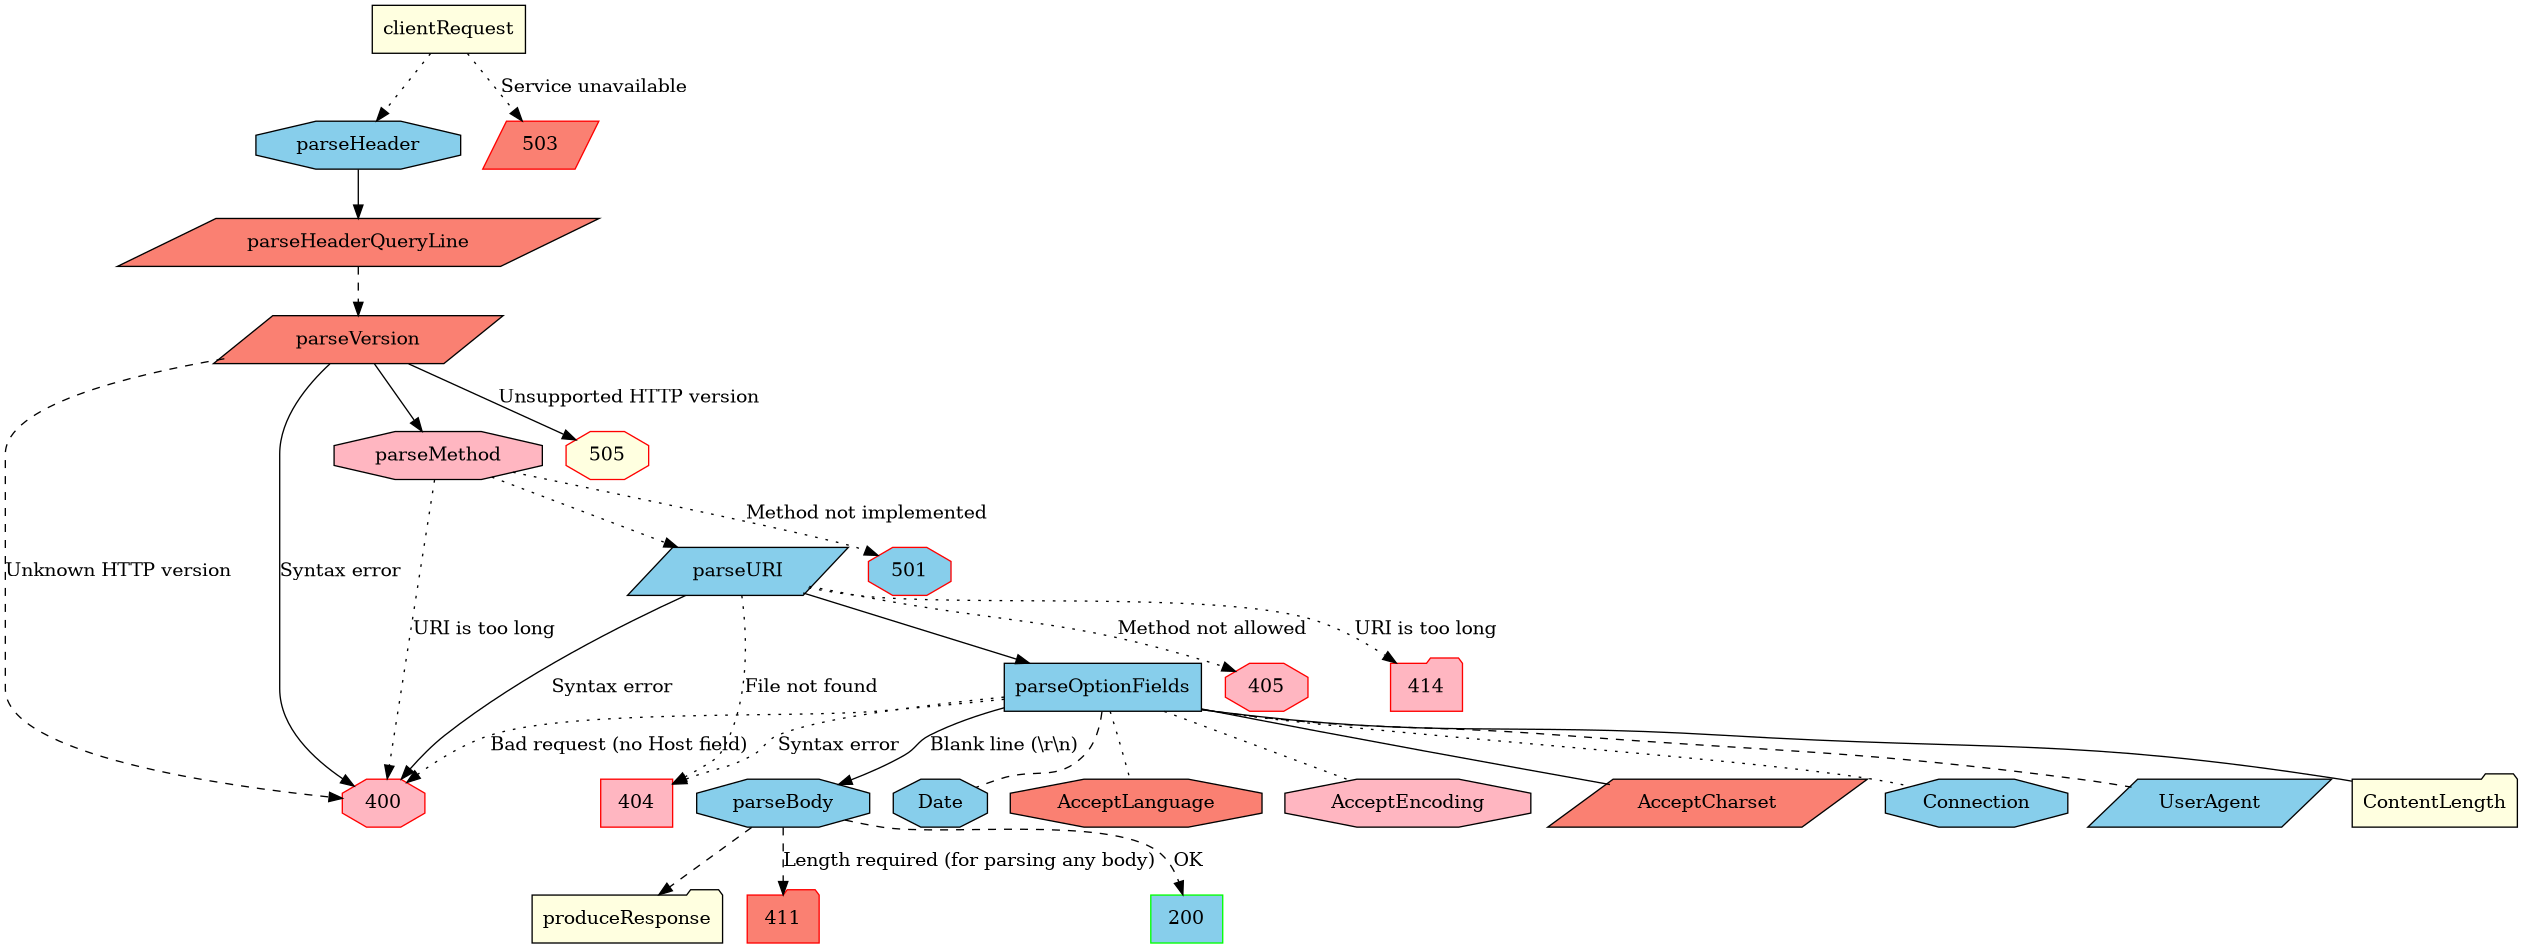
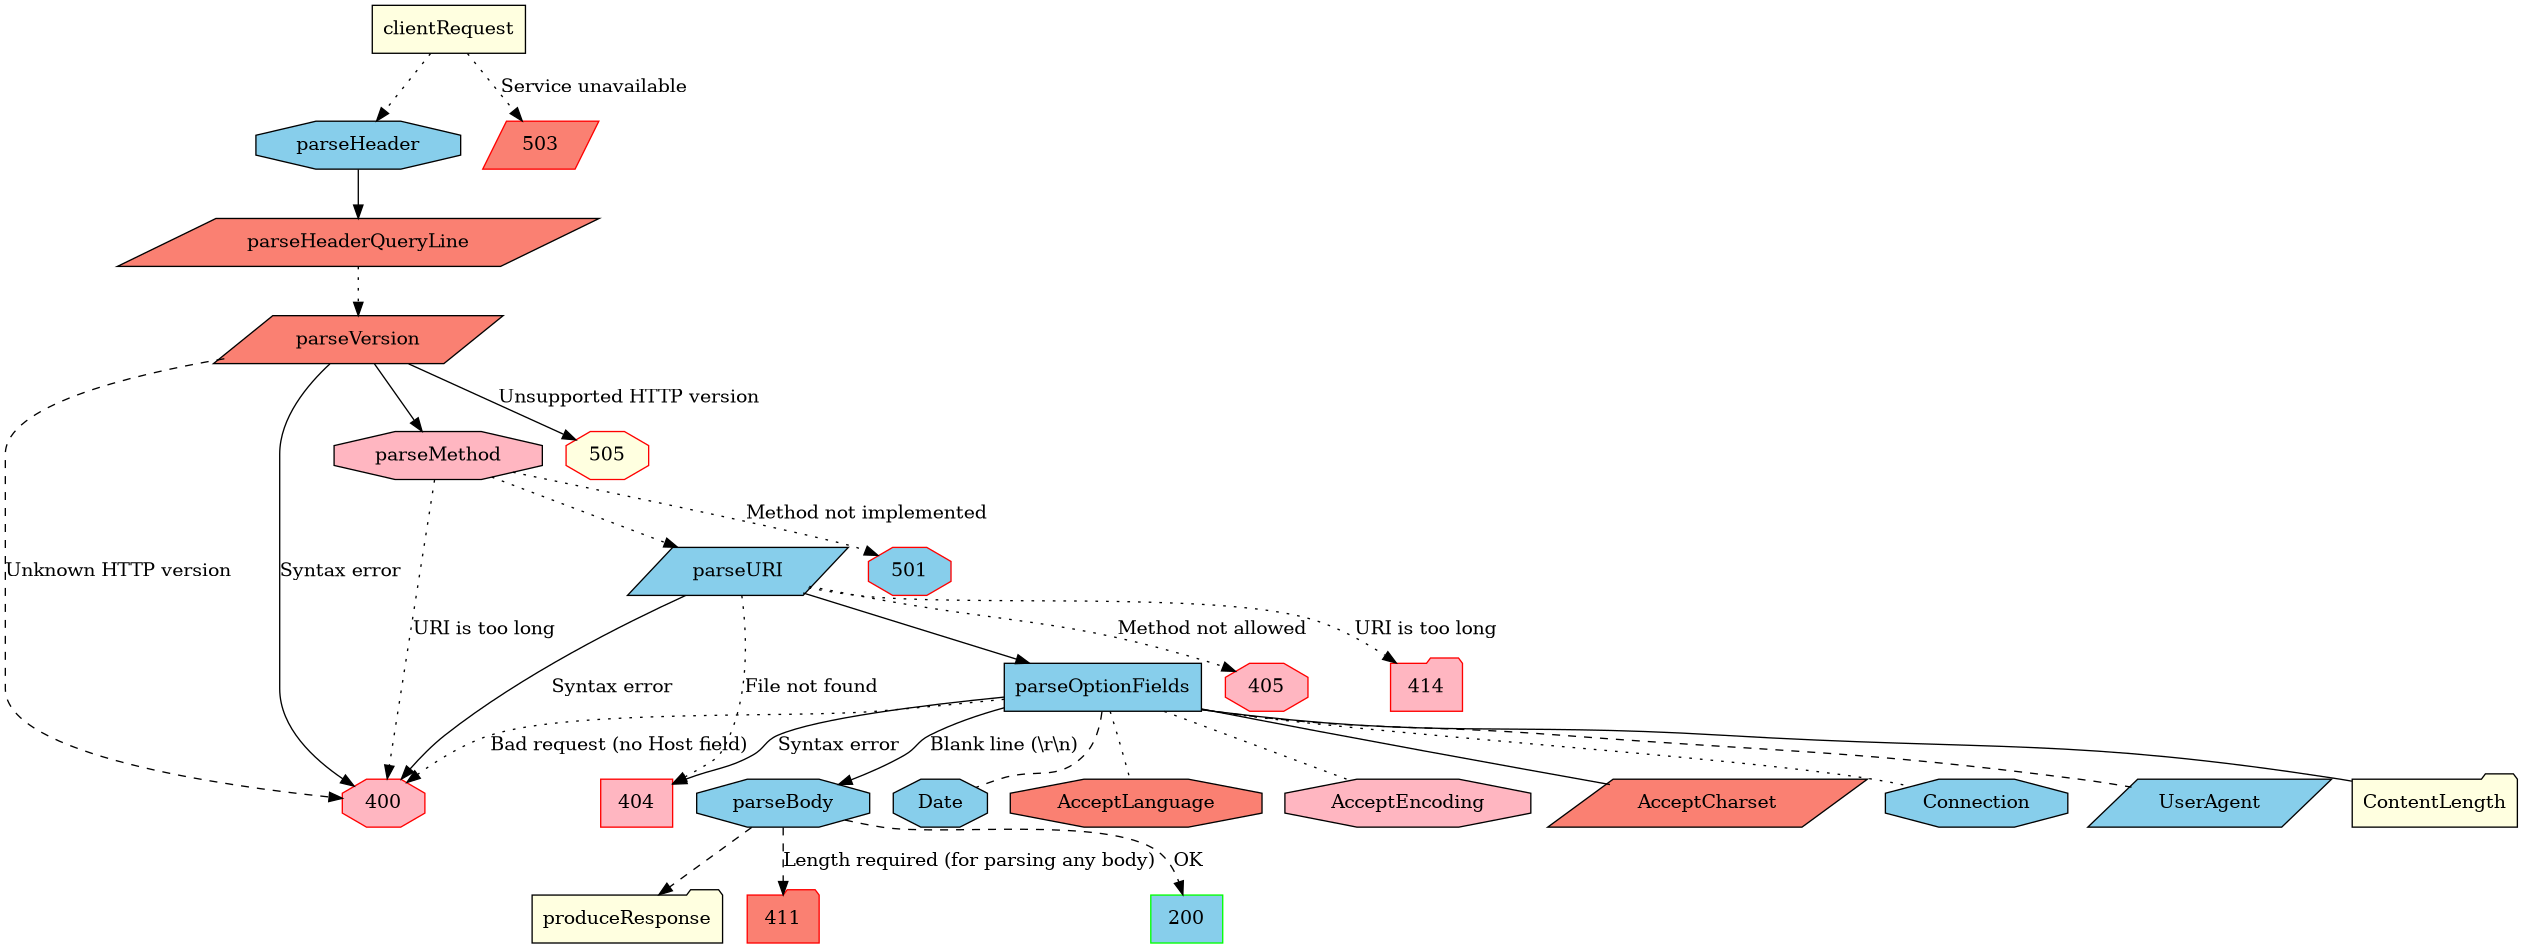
edge "parseHeaderQueryLine" -> "parseVersion": style dashed -> dotted
edge "parseOptionFields" -> "404": style dotted -> solid
